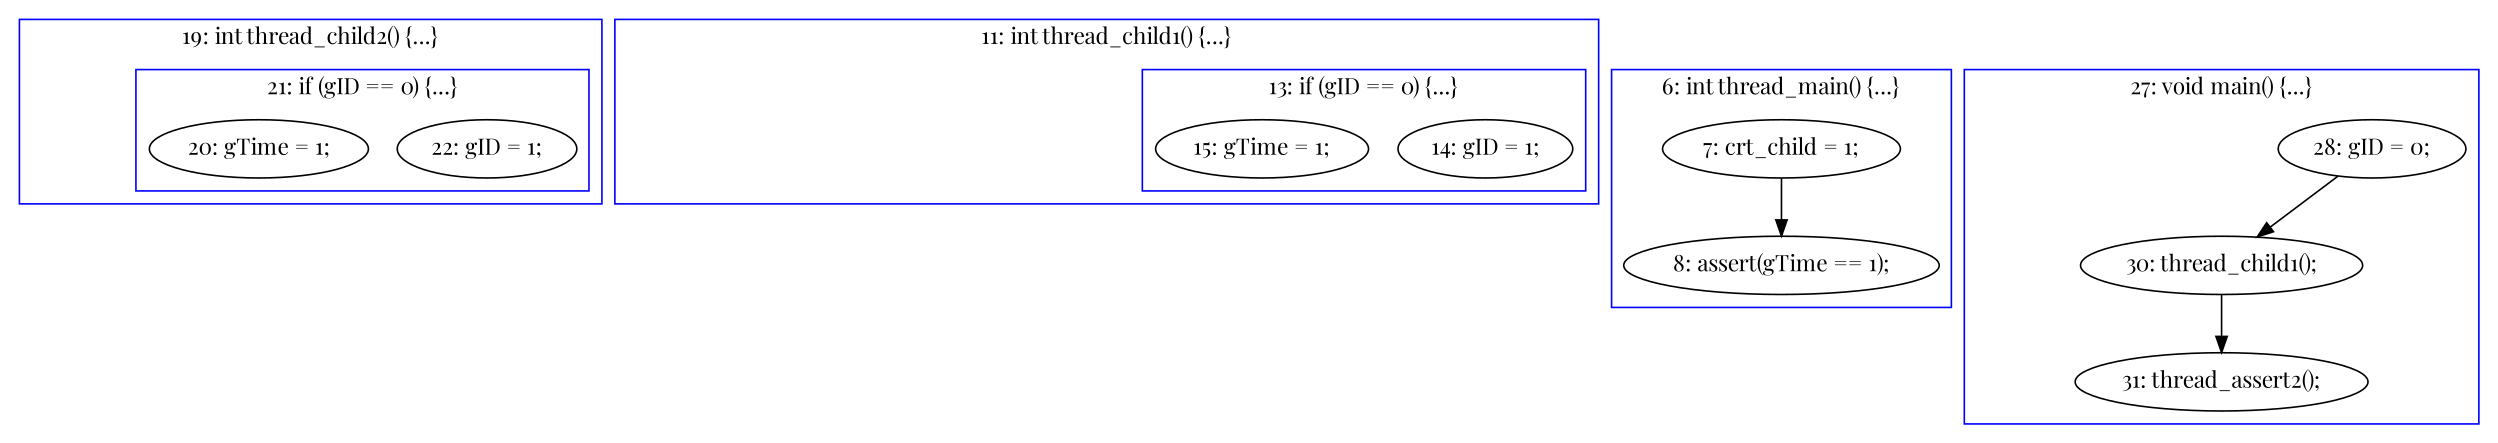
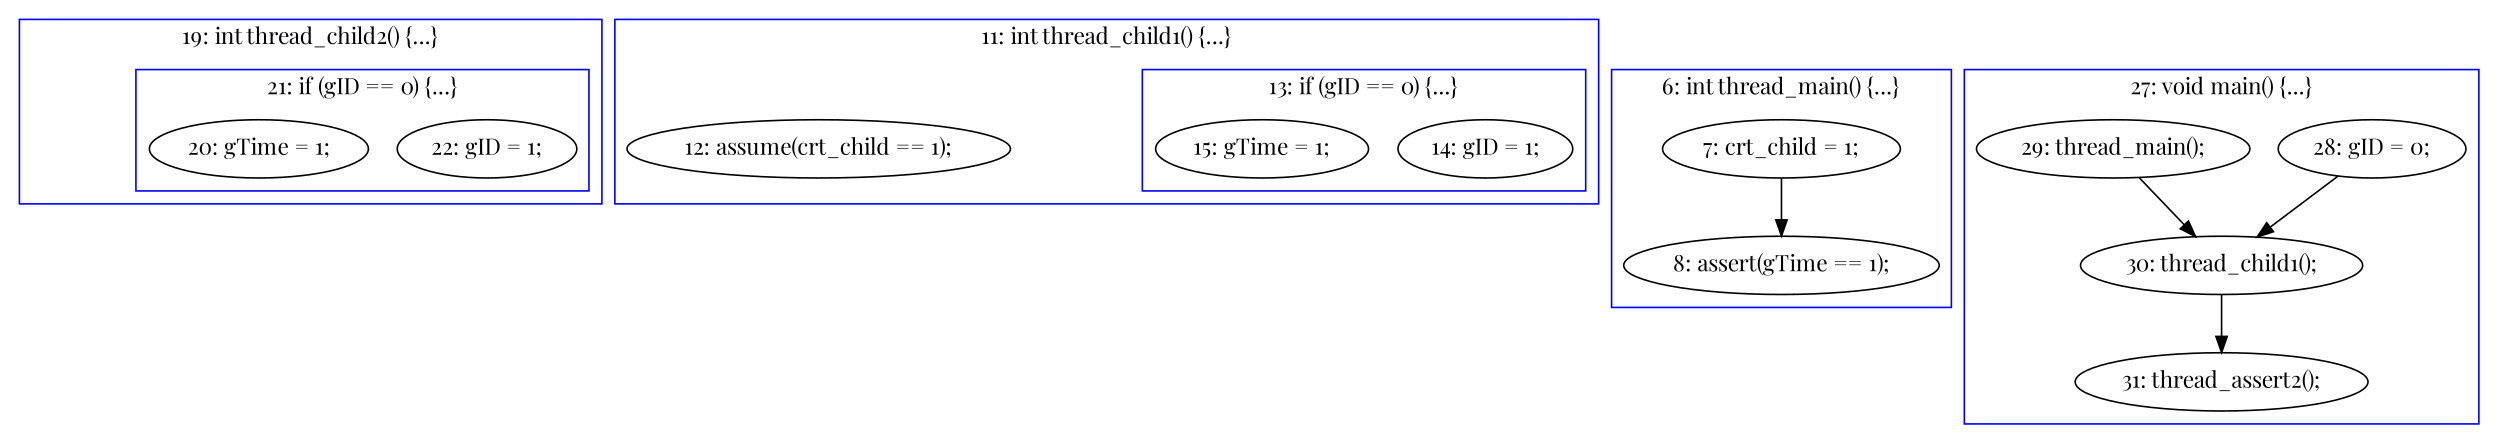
node "12: assume(crt_child == 1);": added
node "29: thread_main();": added
